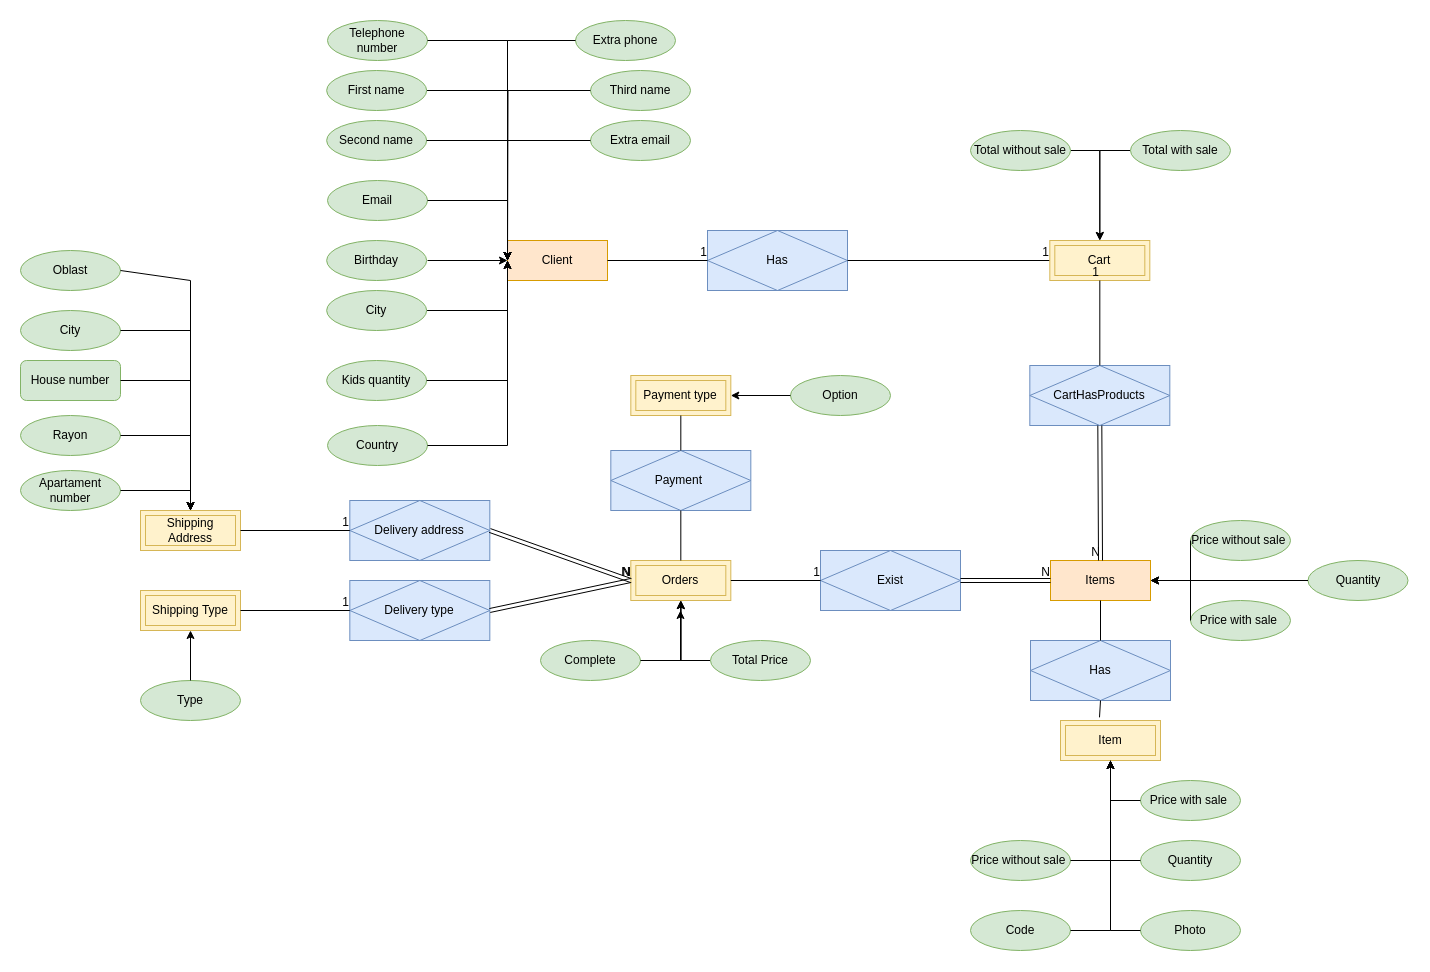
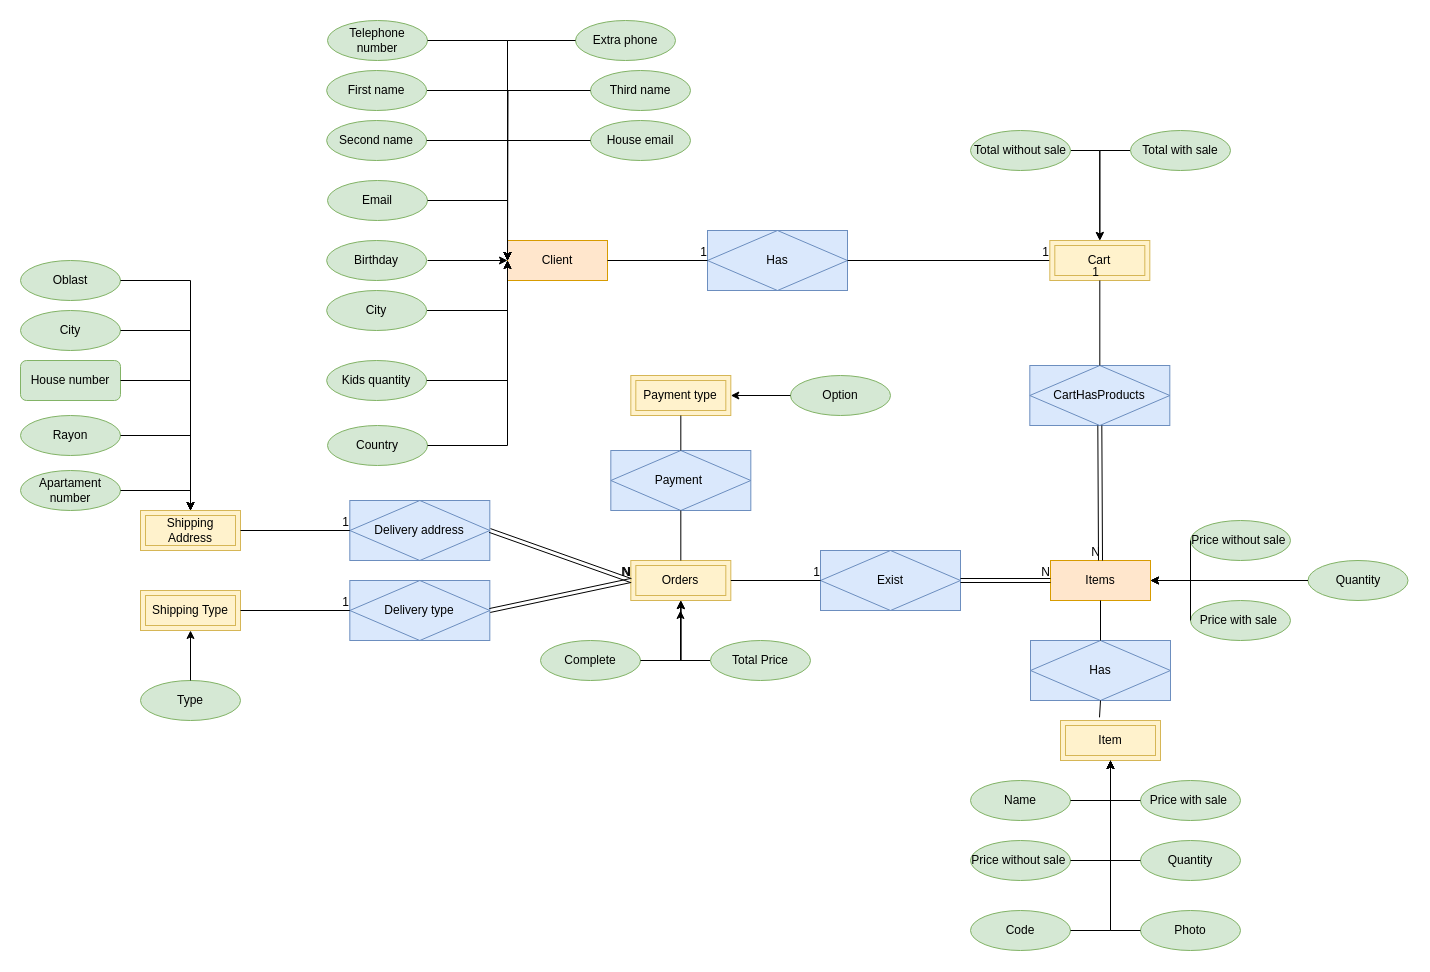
node "Extra email": label "Extra email" -> "House email"
node "Oblast": moved (71, 271) -> (71, 281)
node "Name": added
edge "Name" -> "Item": added
